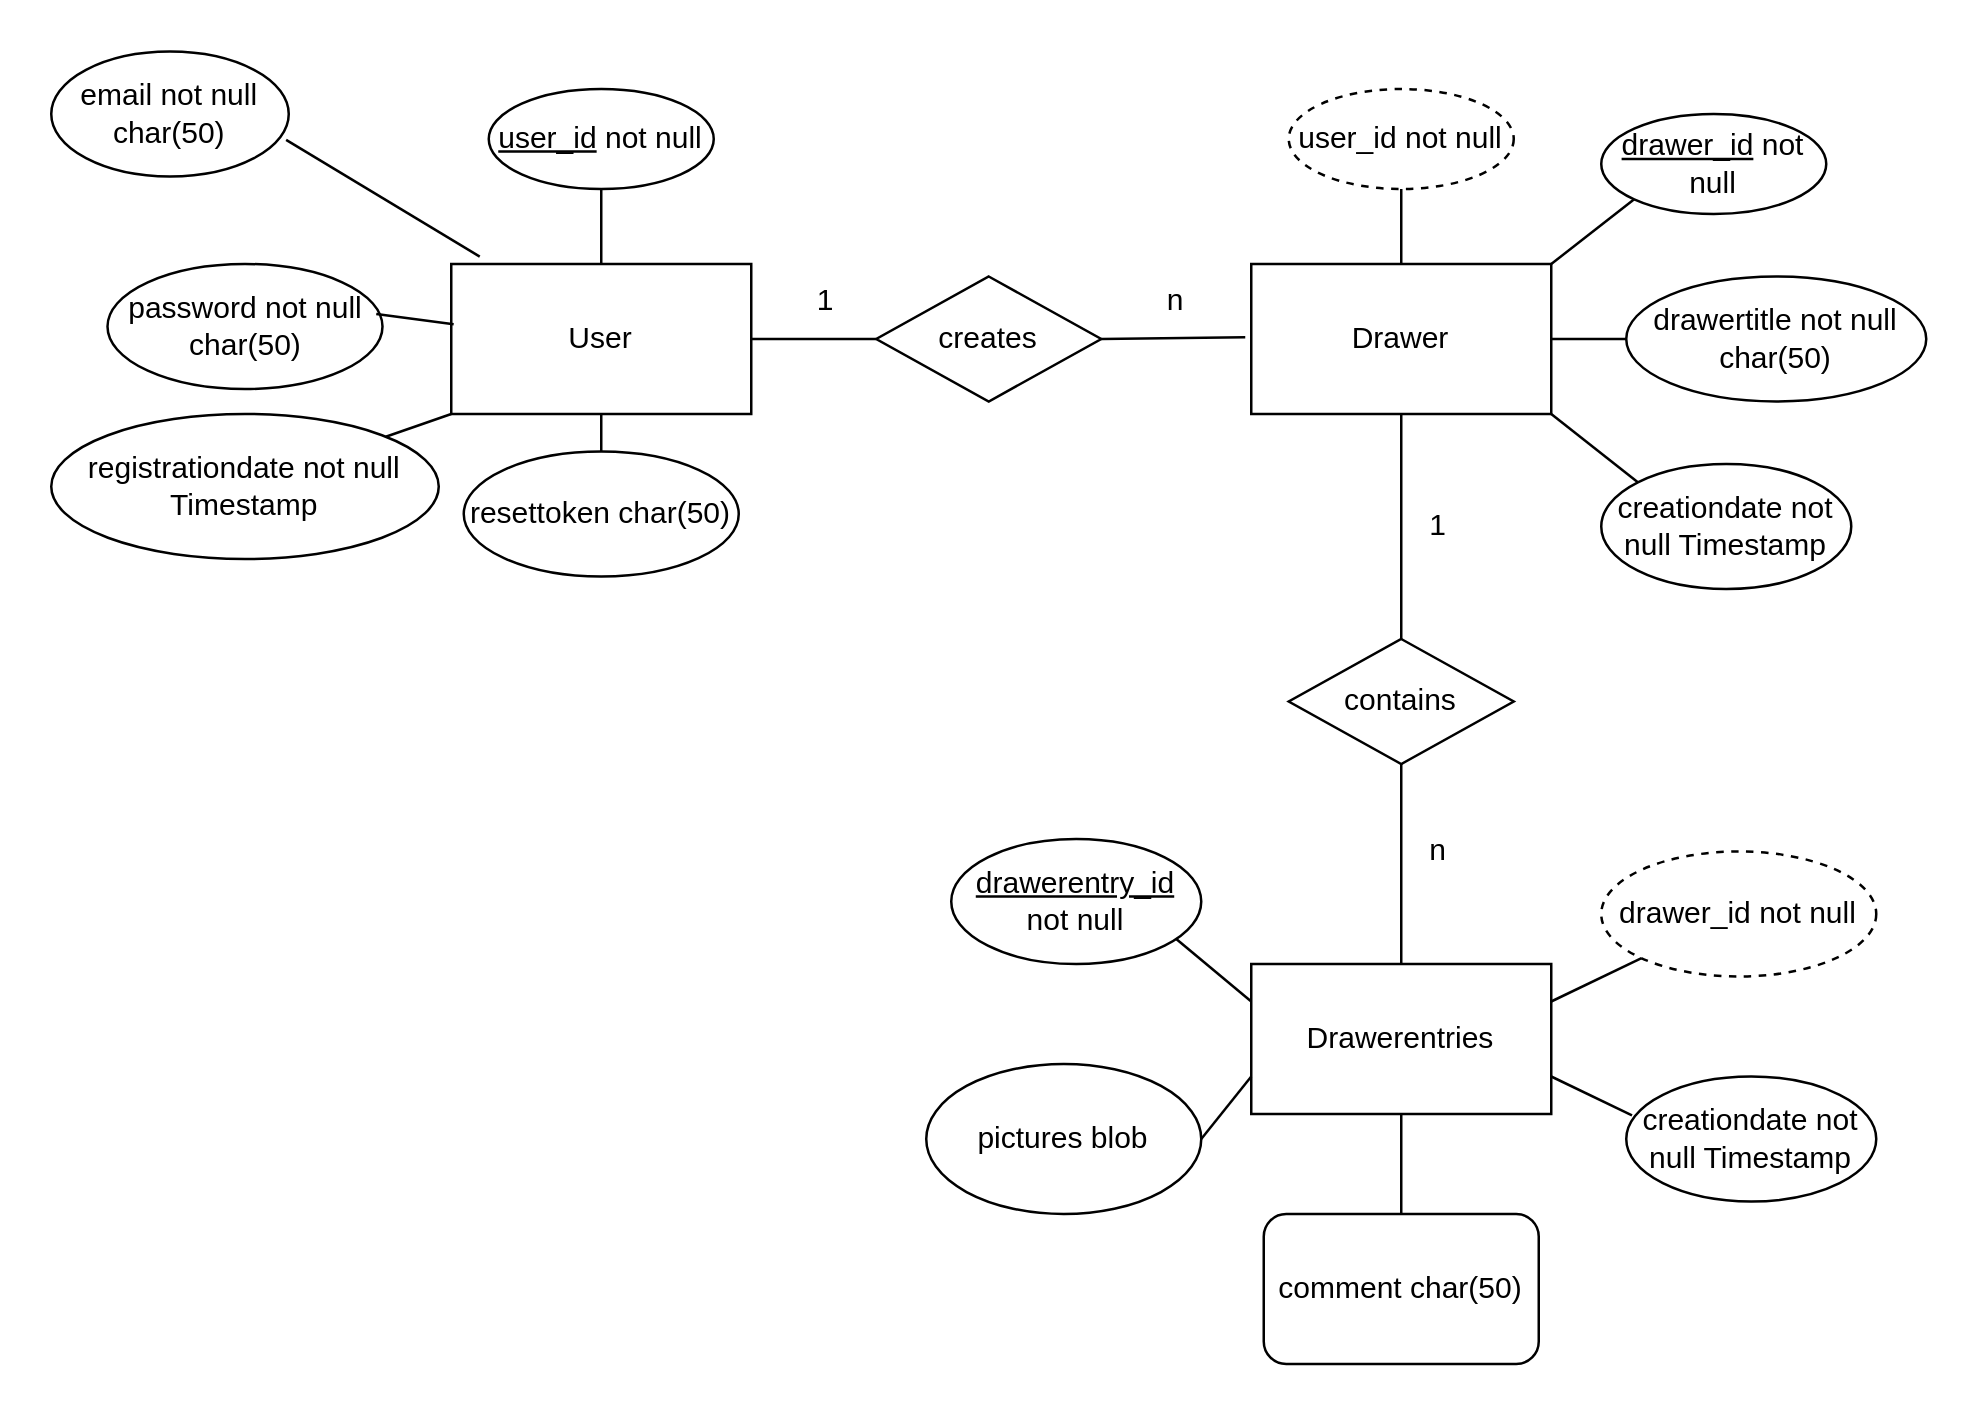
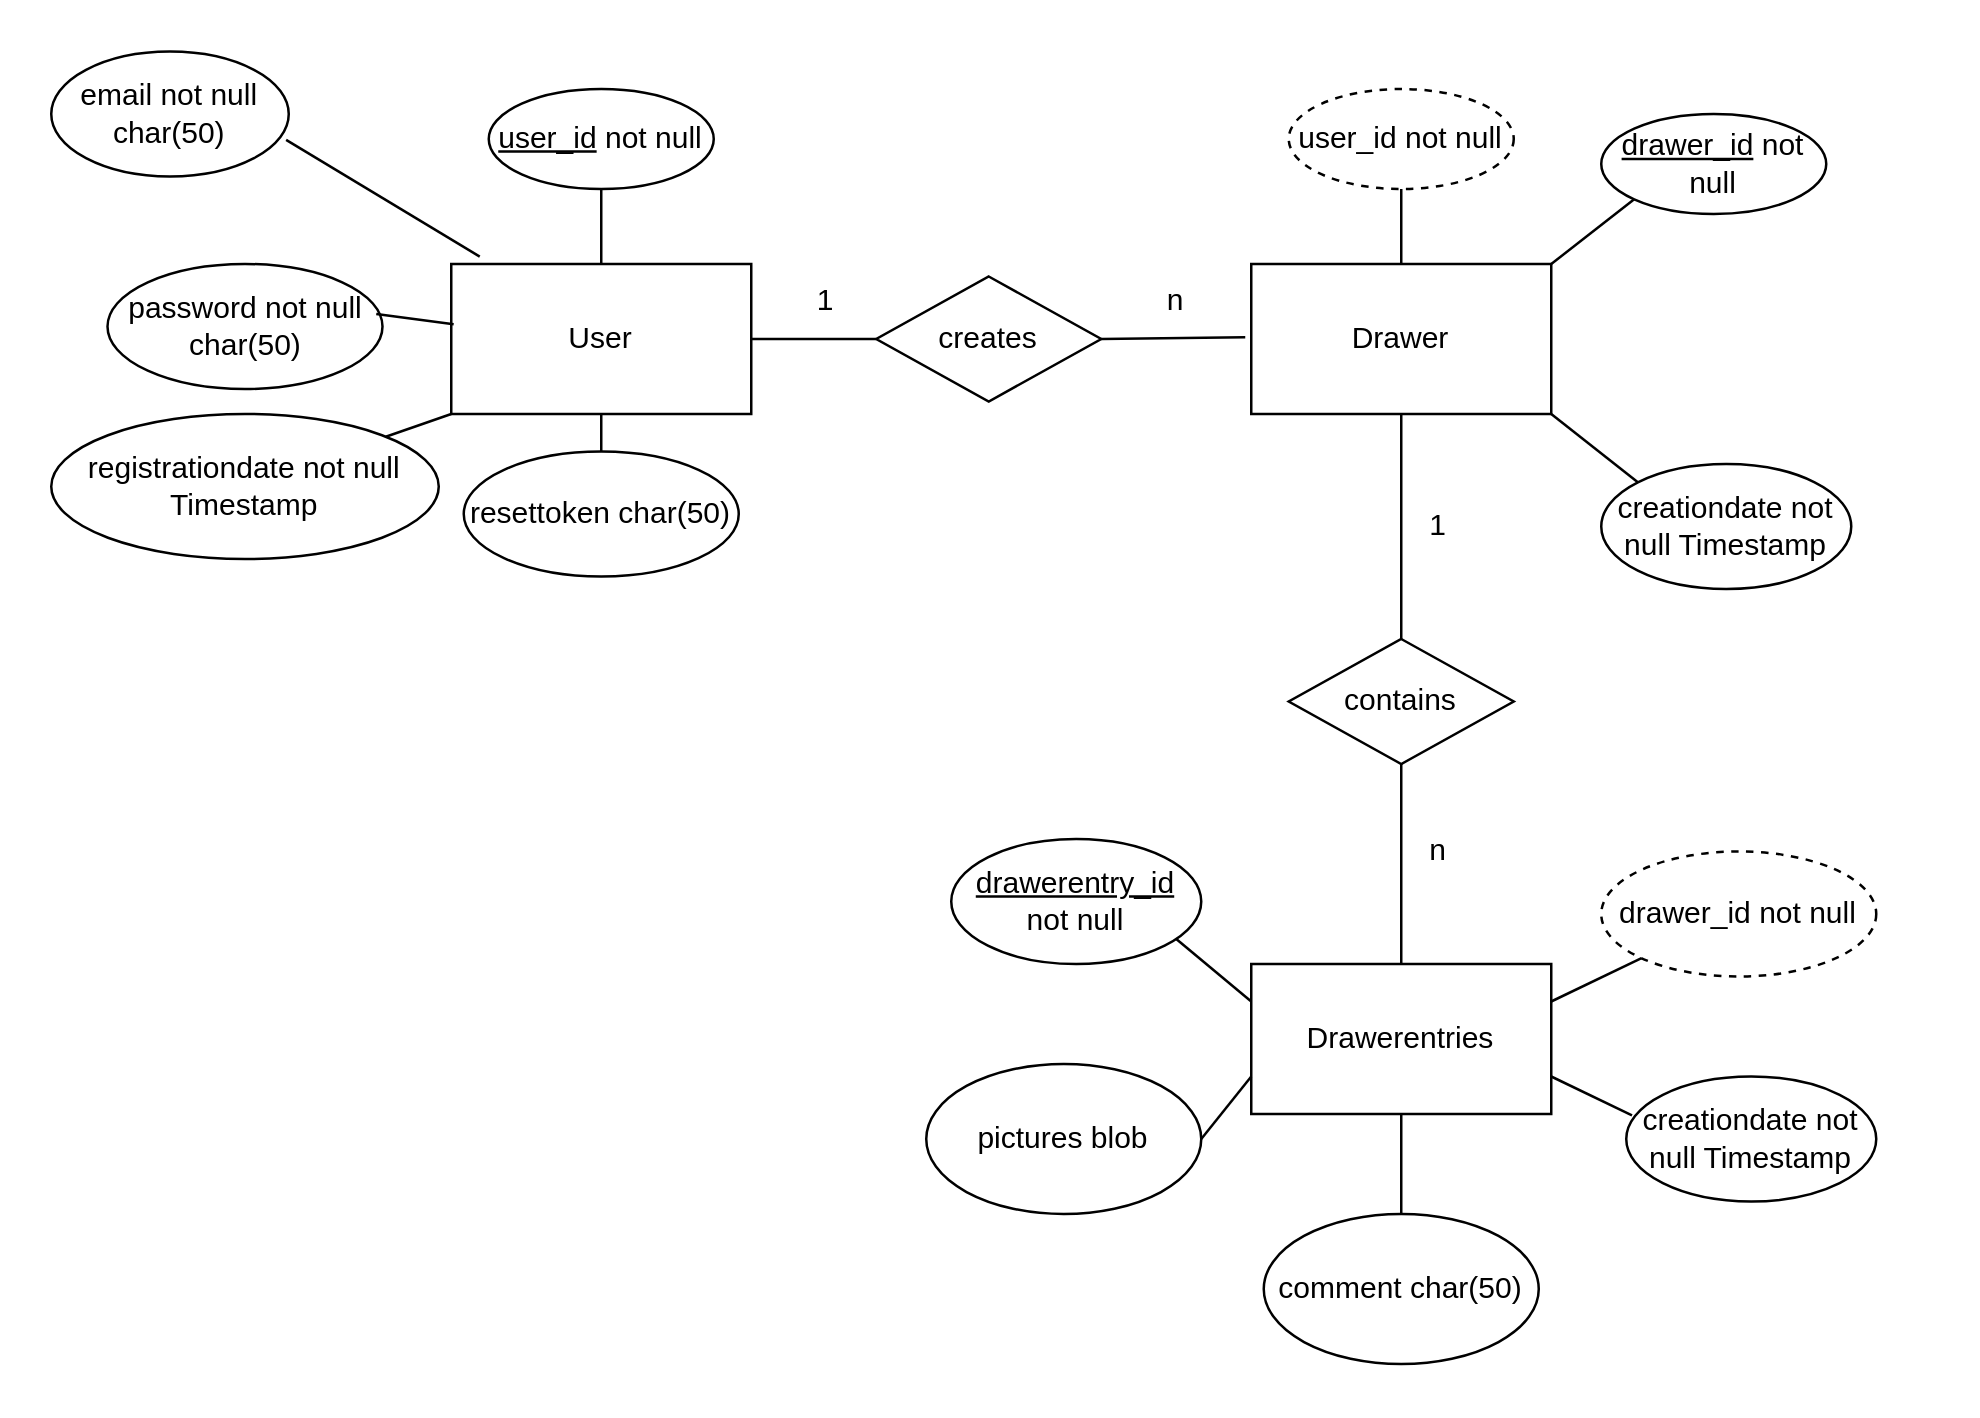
edge "Drawer" -- "drawertitle not null char(50)": removed
node "drawertitle not null char(50)": removed
node "comment char(50)": shape rounded rectangle -> ellipse
